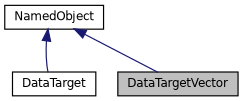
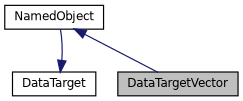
edge "DataTarget" -> "NamedObject": reversed
